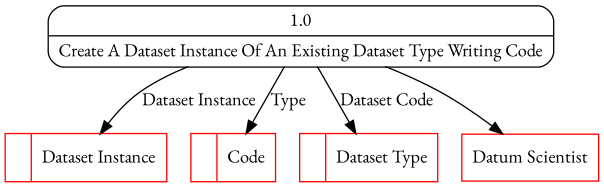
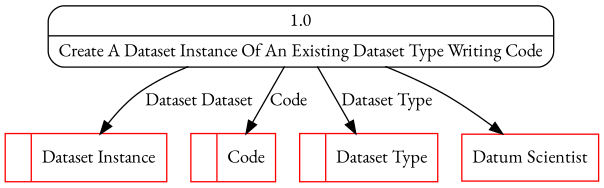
edge "1.0" -> "Dataset Instance": label "Dataset Instance" -> "Dataset Dataset"
edge "1.0" -> "Code": label "Type" -> "Code"
edge "1.0" -> "Dataset Type": label "Dataset Code" -> "Dataset Type"
